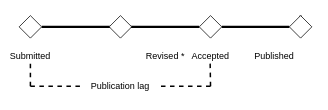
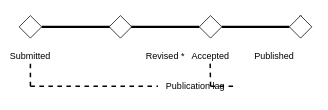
node "Publication lag": moved (120, 86) -> (195, 86)
